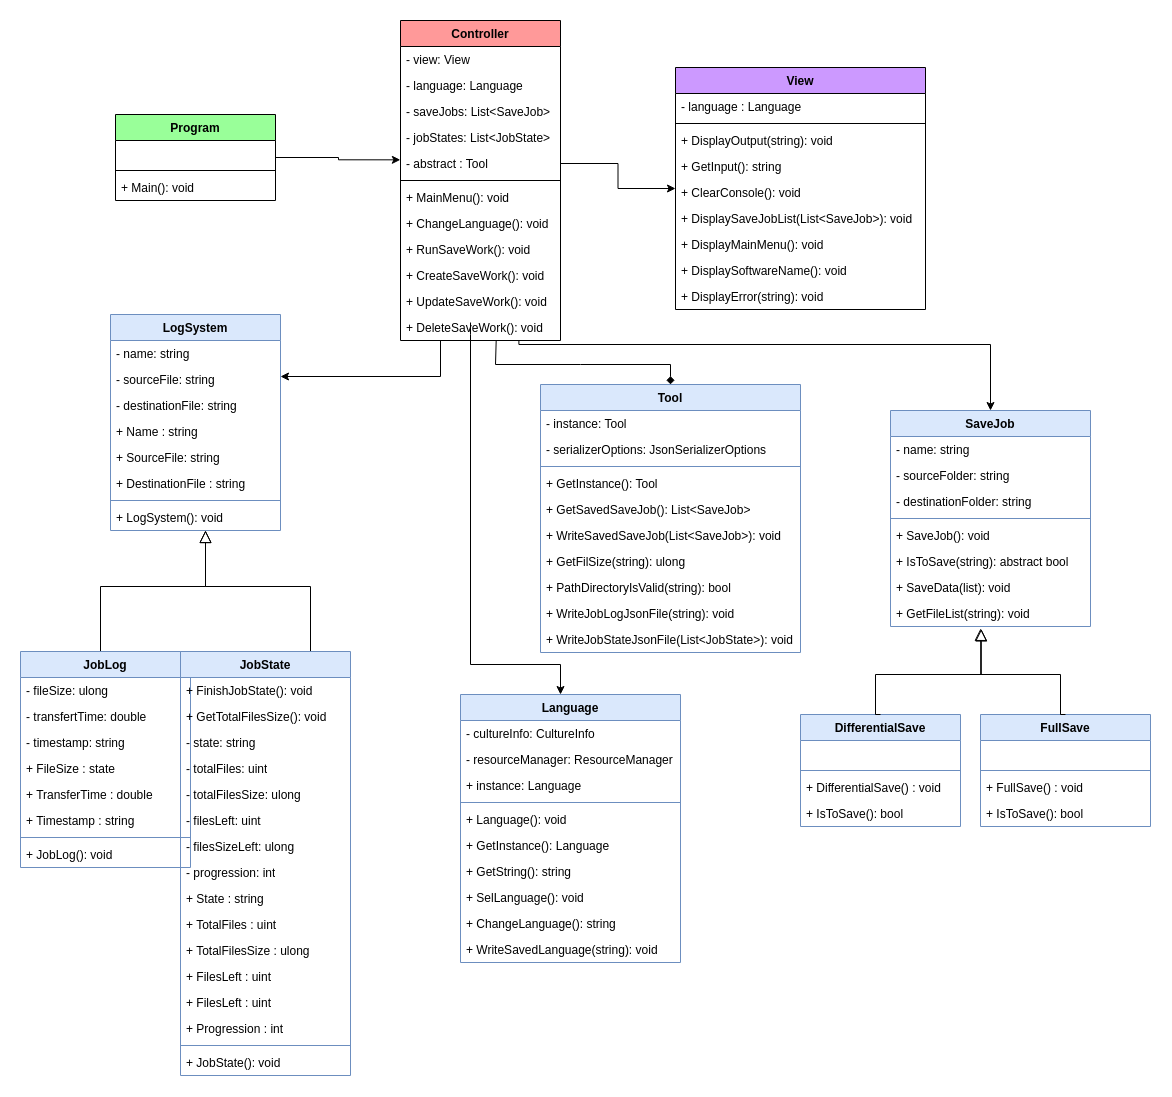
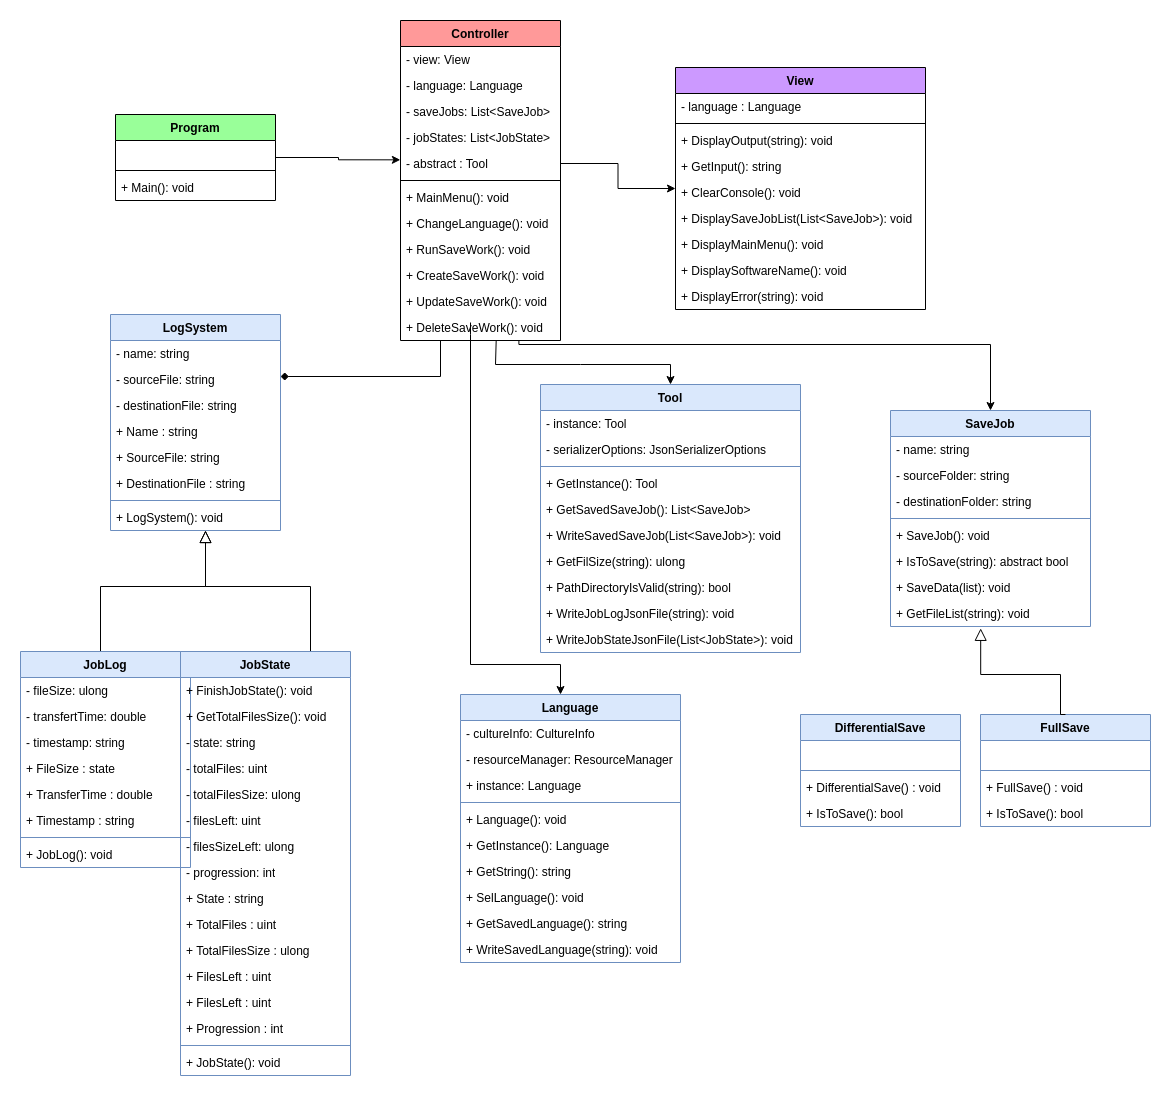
edge "+ DeleteSaveWork(): void" -> "Tool": arrowhead diamond -> classic
edge "Controller" -> "LogSystem": arrowhead classic -> diamond
edge "DifferentialSave" -> "+ GetFileList(string): void": removed
node "+ ChangeLanguage(): string": label "+ ChangeLanguage(): string" -> "+ GetSavedLanguage(): string"
